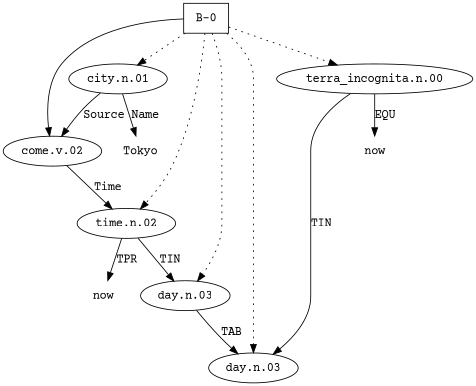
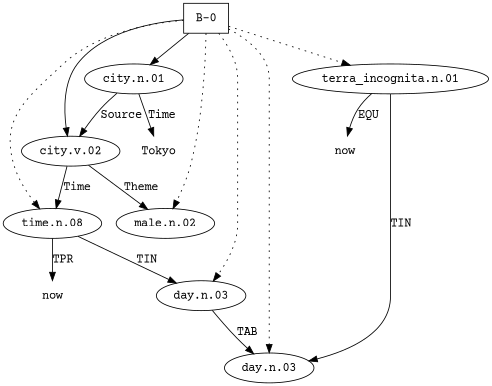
edge "B-0" -> "city.n.01": style dotted -> solid
node "terra_incognita.n.00": label "terra_incognita.n.00" -> "terra_incognita.n.01"
edge "city.n.01" -> "Tokyo": label "Name" -> "Time"
node "come.v.02": label "come.v.02" -> "city.v.02"
node "time.n.02": label "time.n.02" -> "time.n.08"
node "male.n.02": added
